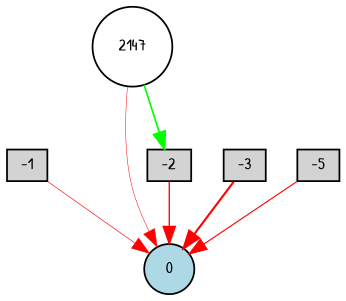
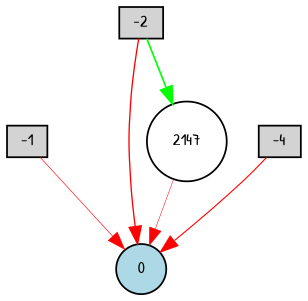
edge "2147" -> "-2": reversed
node "-3": removed
node "-5": label "-5" -> "-4"
